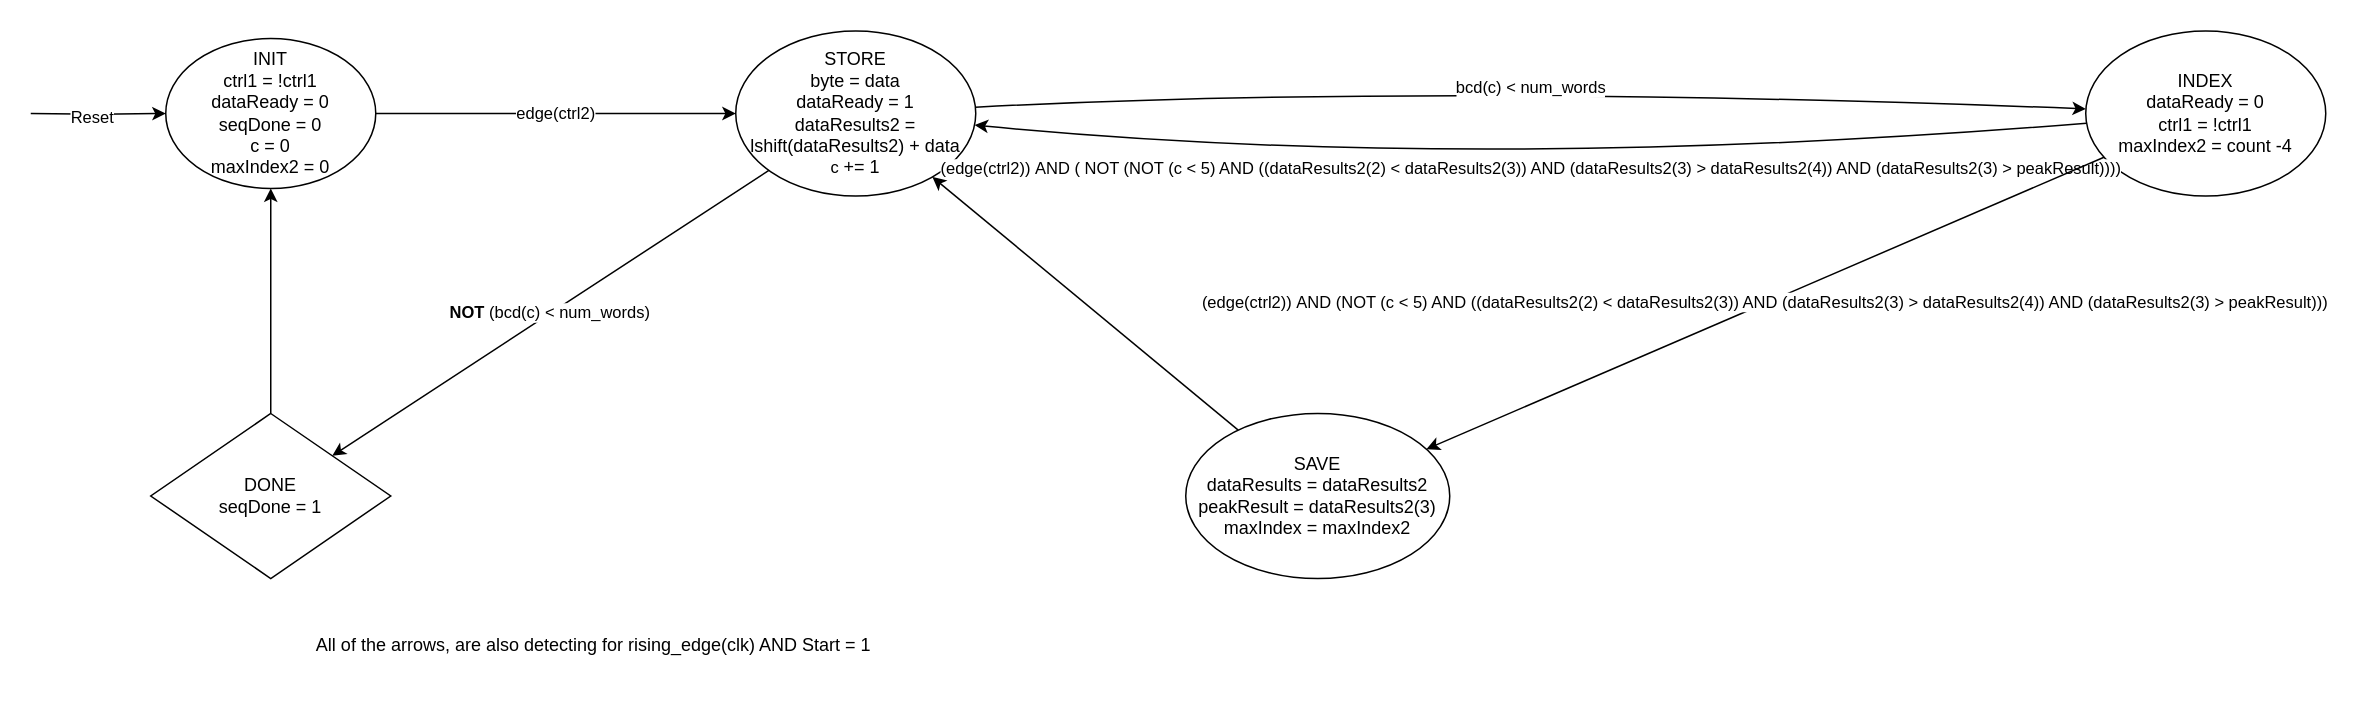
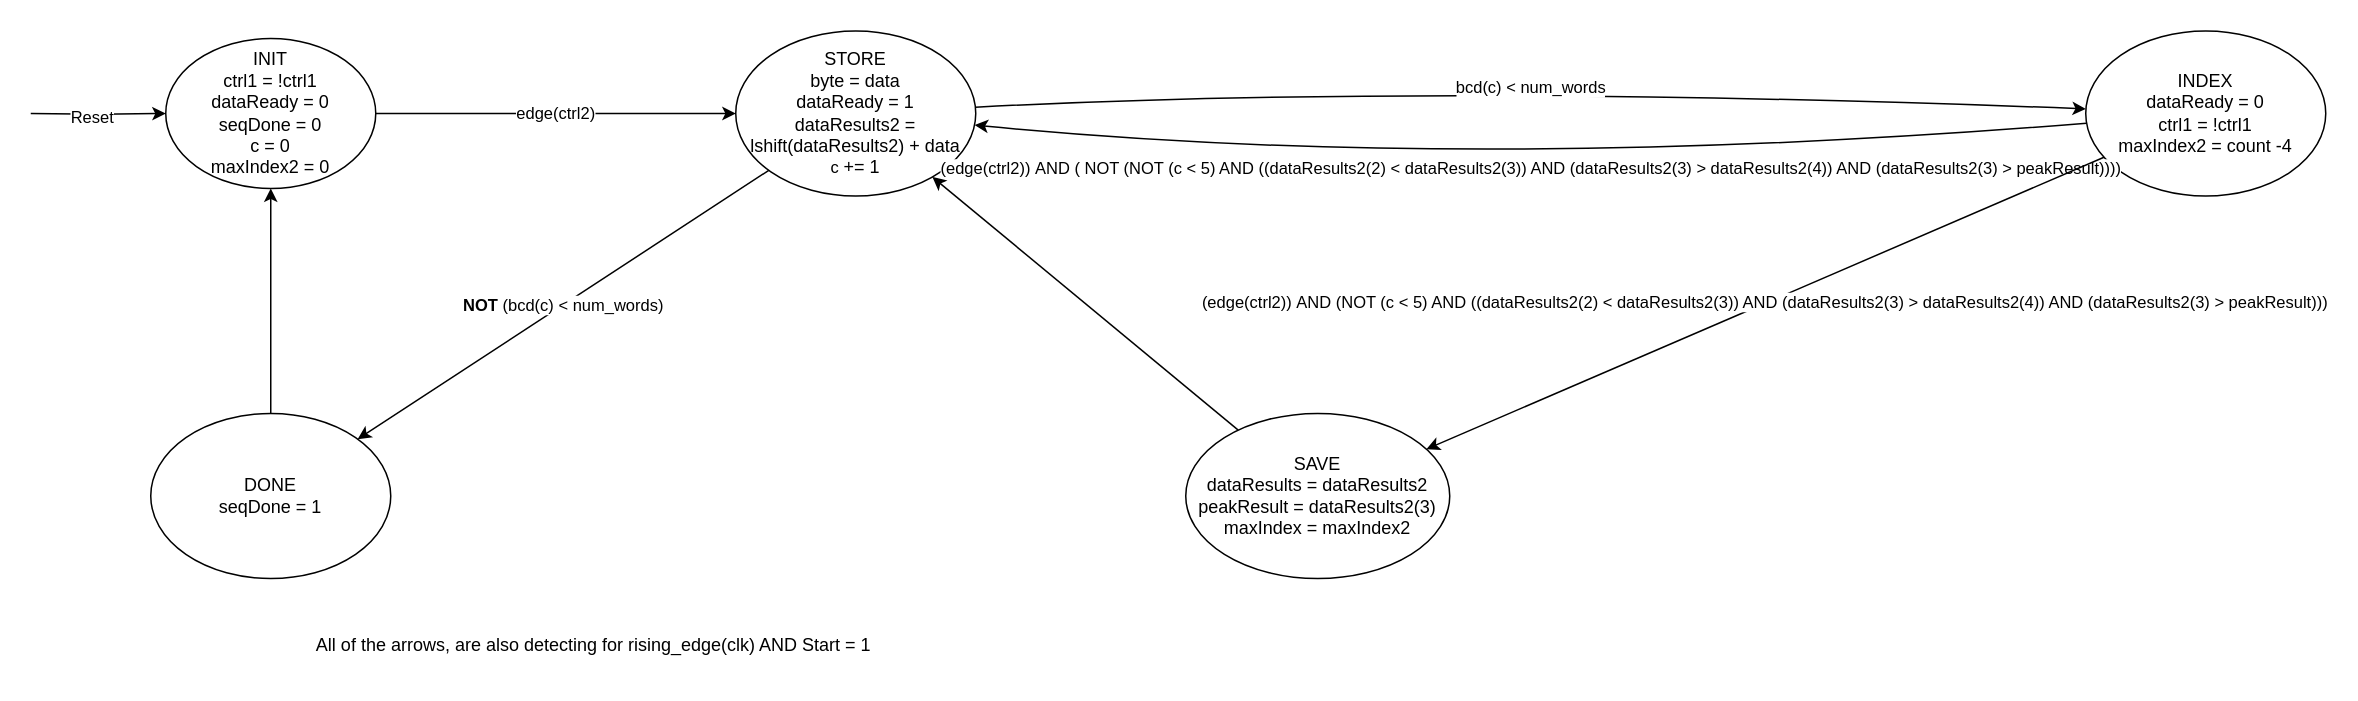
node "DONE seqDone = 1": shape diamond -> ellipse
